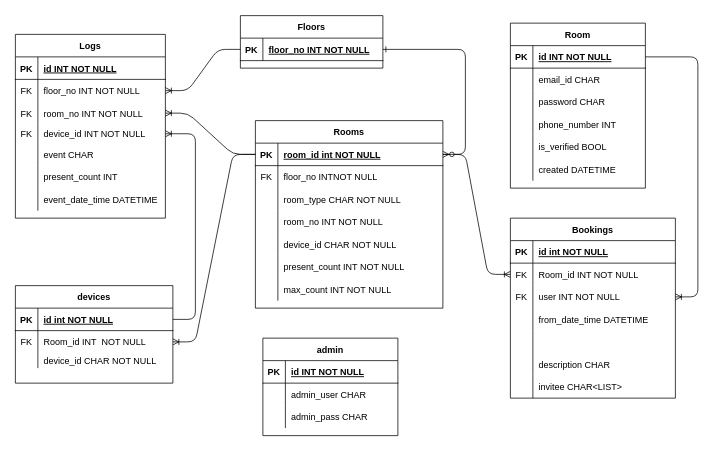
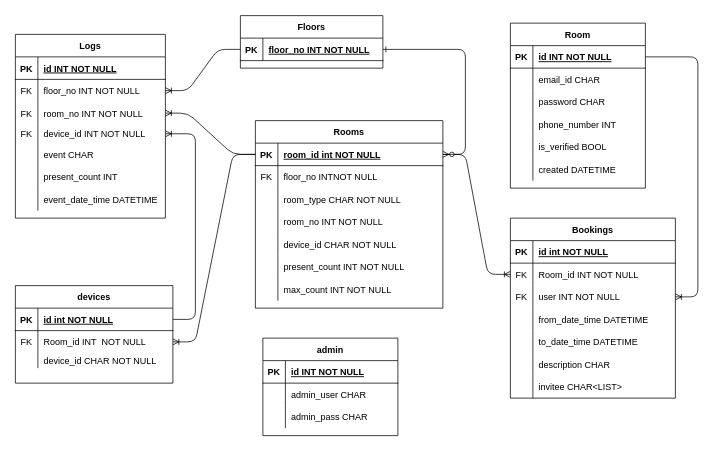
node "to_date_time DATETIME": added
